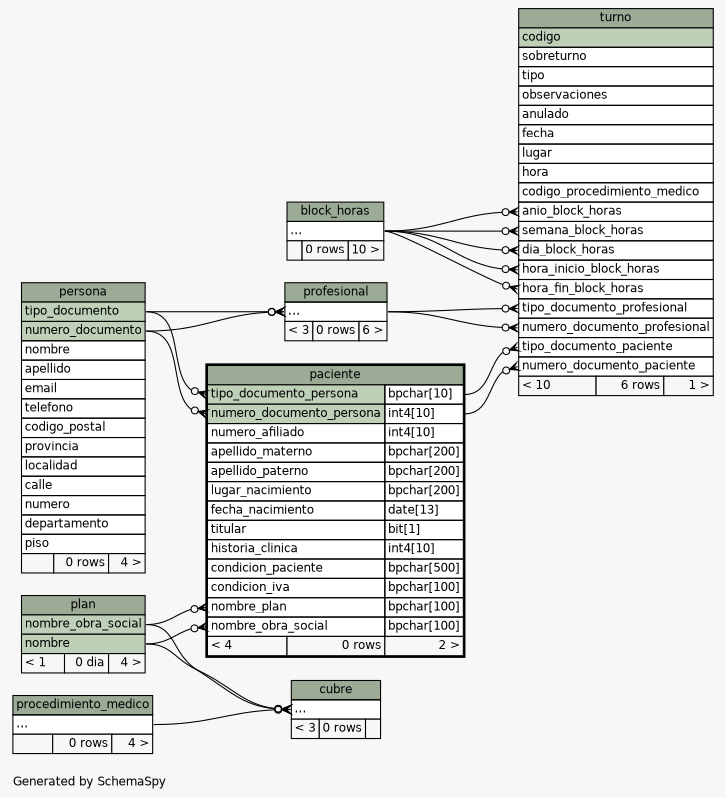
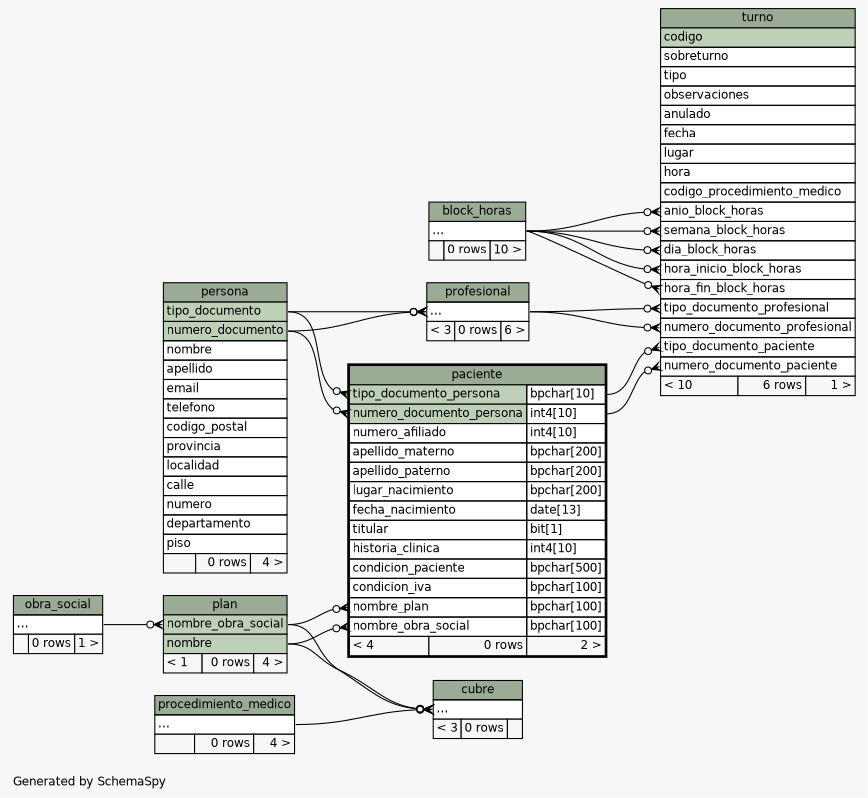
node "obra_social": added
node "plan": text "0 dia" -> "0 rows"
